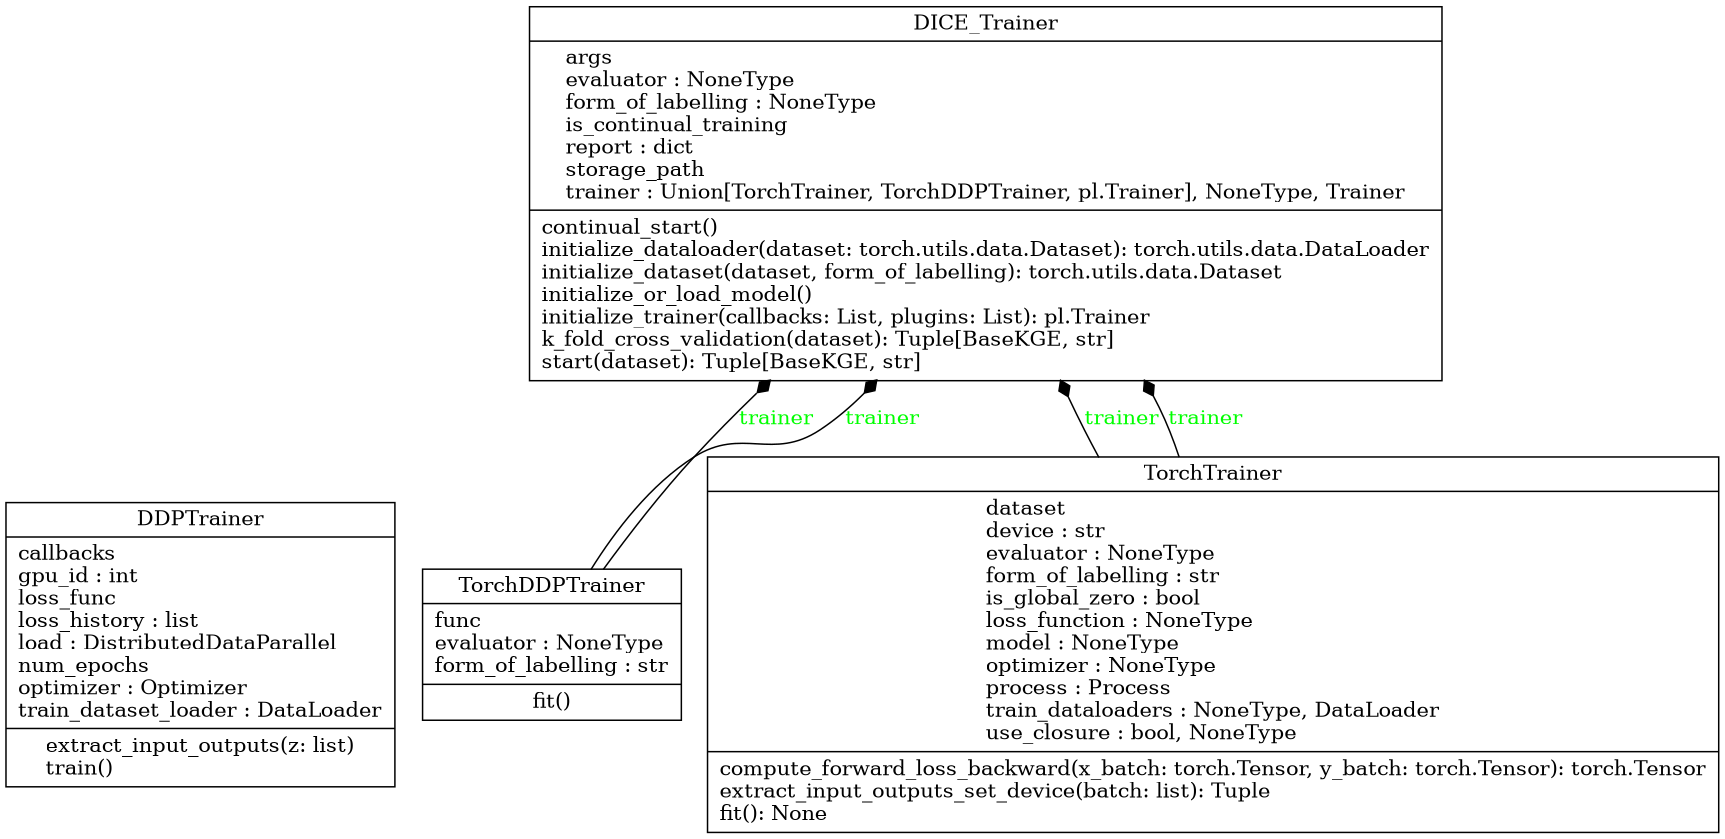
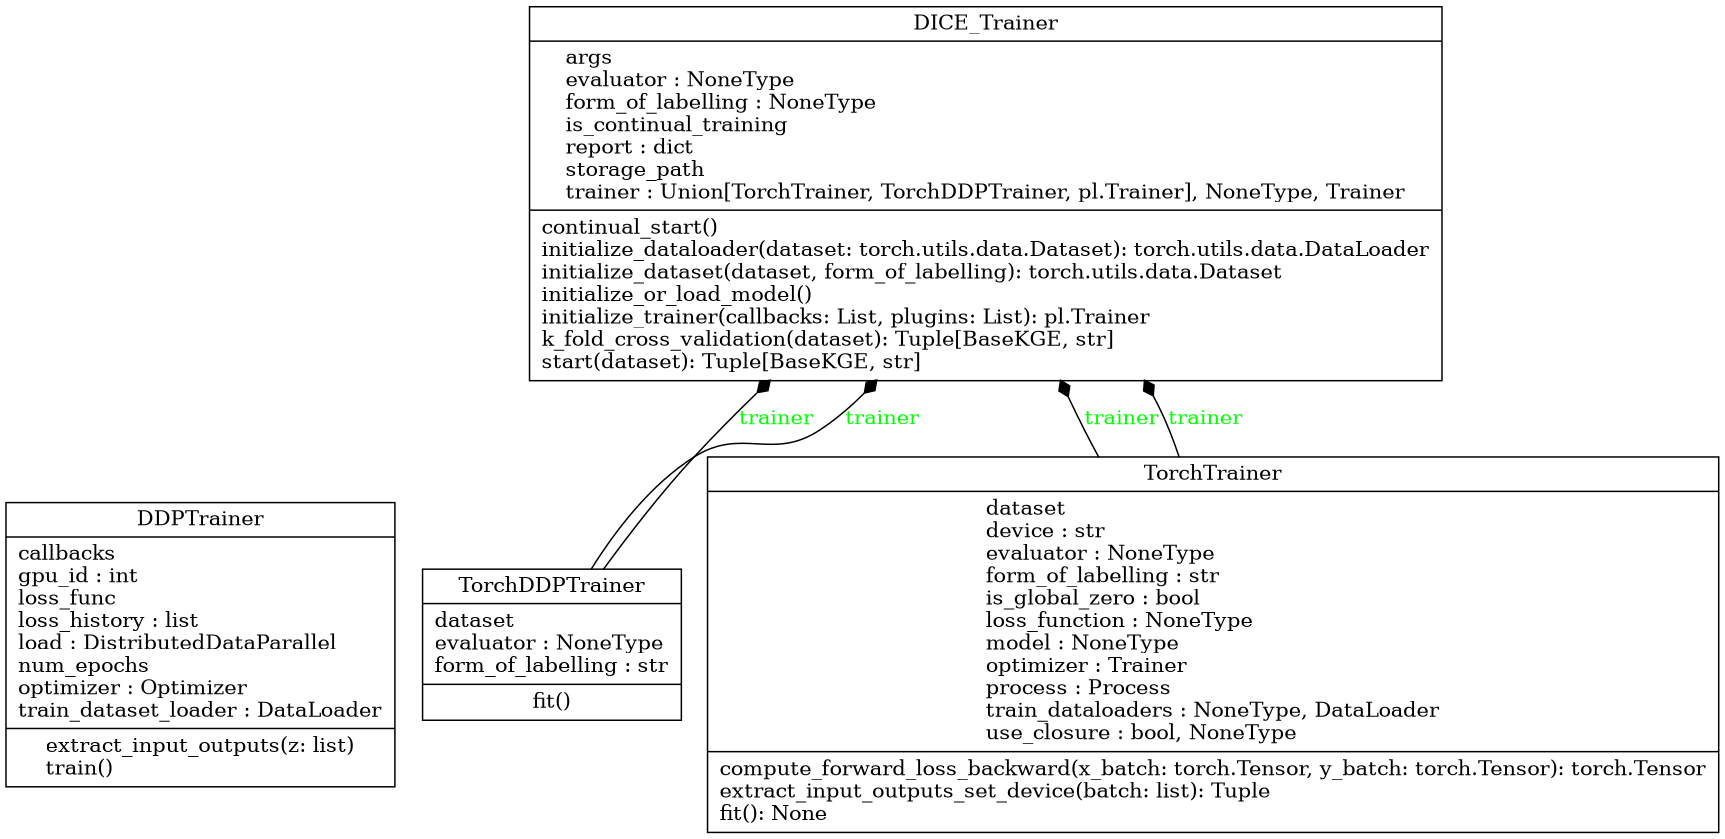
node "TorchDDPTrainer": text "func" -> "dataset"
node "TorchTrainer": text "optimizer : NoneType" -> "optimizer : Trainer"
